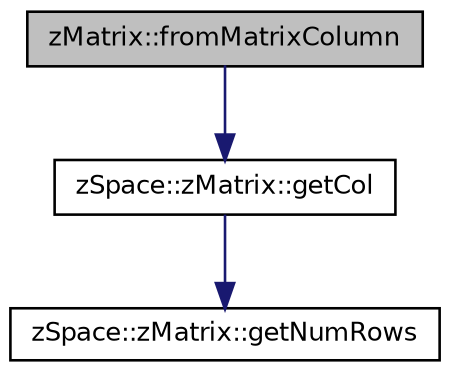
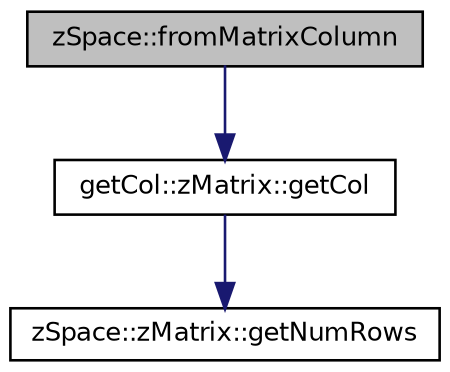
node "zMatrix::fromMatrixColumn": label "zMatrix::fromMatrixColumn" -> "zSpace::fromMatrixColumn"
node "zSpace::zMatrix::getCol": label "zSpace::zMatrix::getCol" -> "getCol::zMatrix::getCol"
